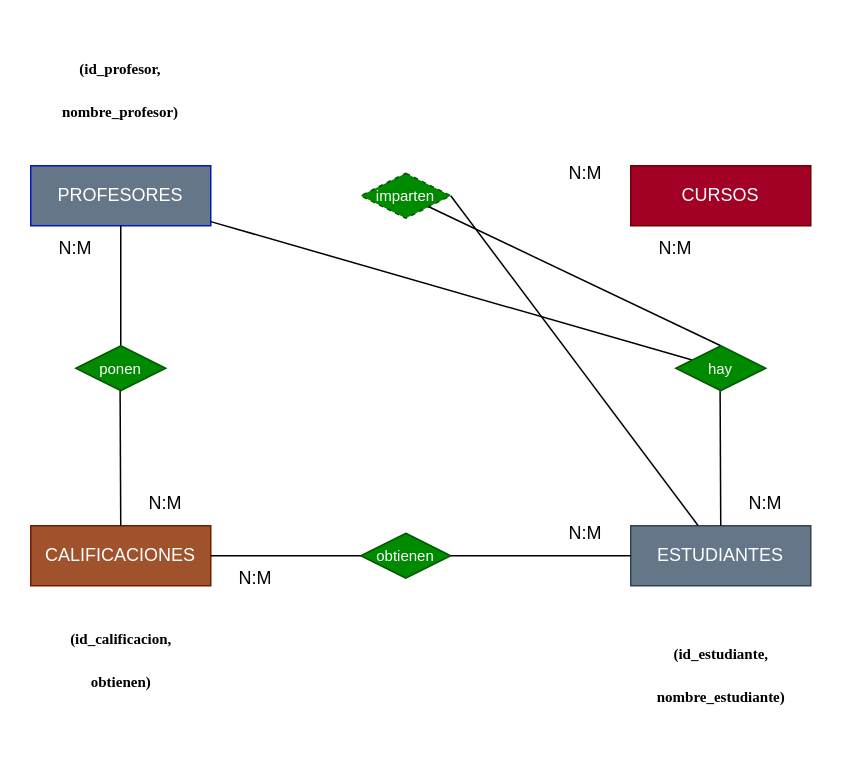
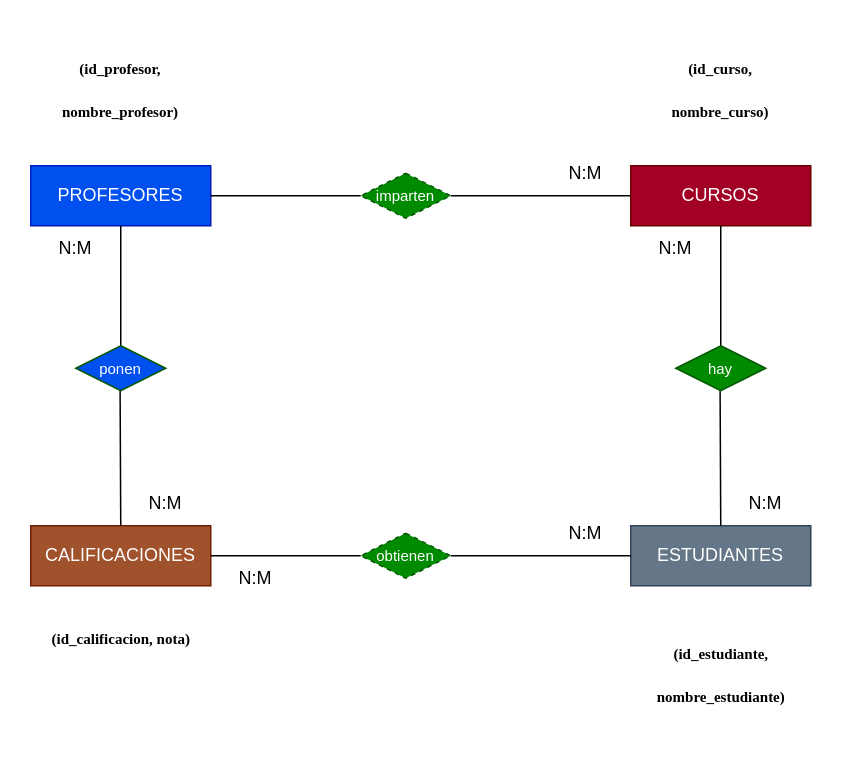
node "(id_curso, nombre_curso)": added
node "PROFESORES": fillcolor #647687 -> #0050ef
edge "PROFESORES" -- "hay": now "PROFESORES" -- "imparten"
edge "imparten" -- "hay": now "CURSOS" -- "hay"
node "ponen": fillcolor #008a00 -> #0050ef
edge "imparten" -- "ESTUDIANTES": now "imparten" -- "CURSOS"
node "obtienen": style solid -> dashed
node "(id_calificacion, obtienen)": label "(id_calificacion, obtienen)" -> "(id_calificacion, nota)"
